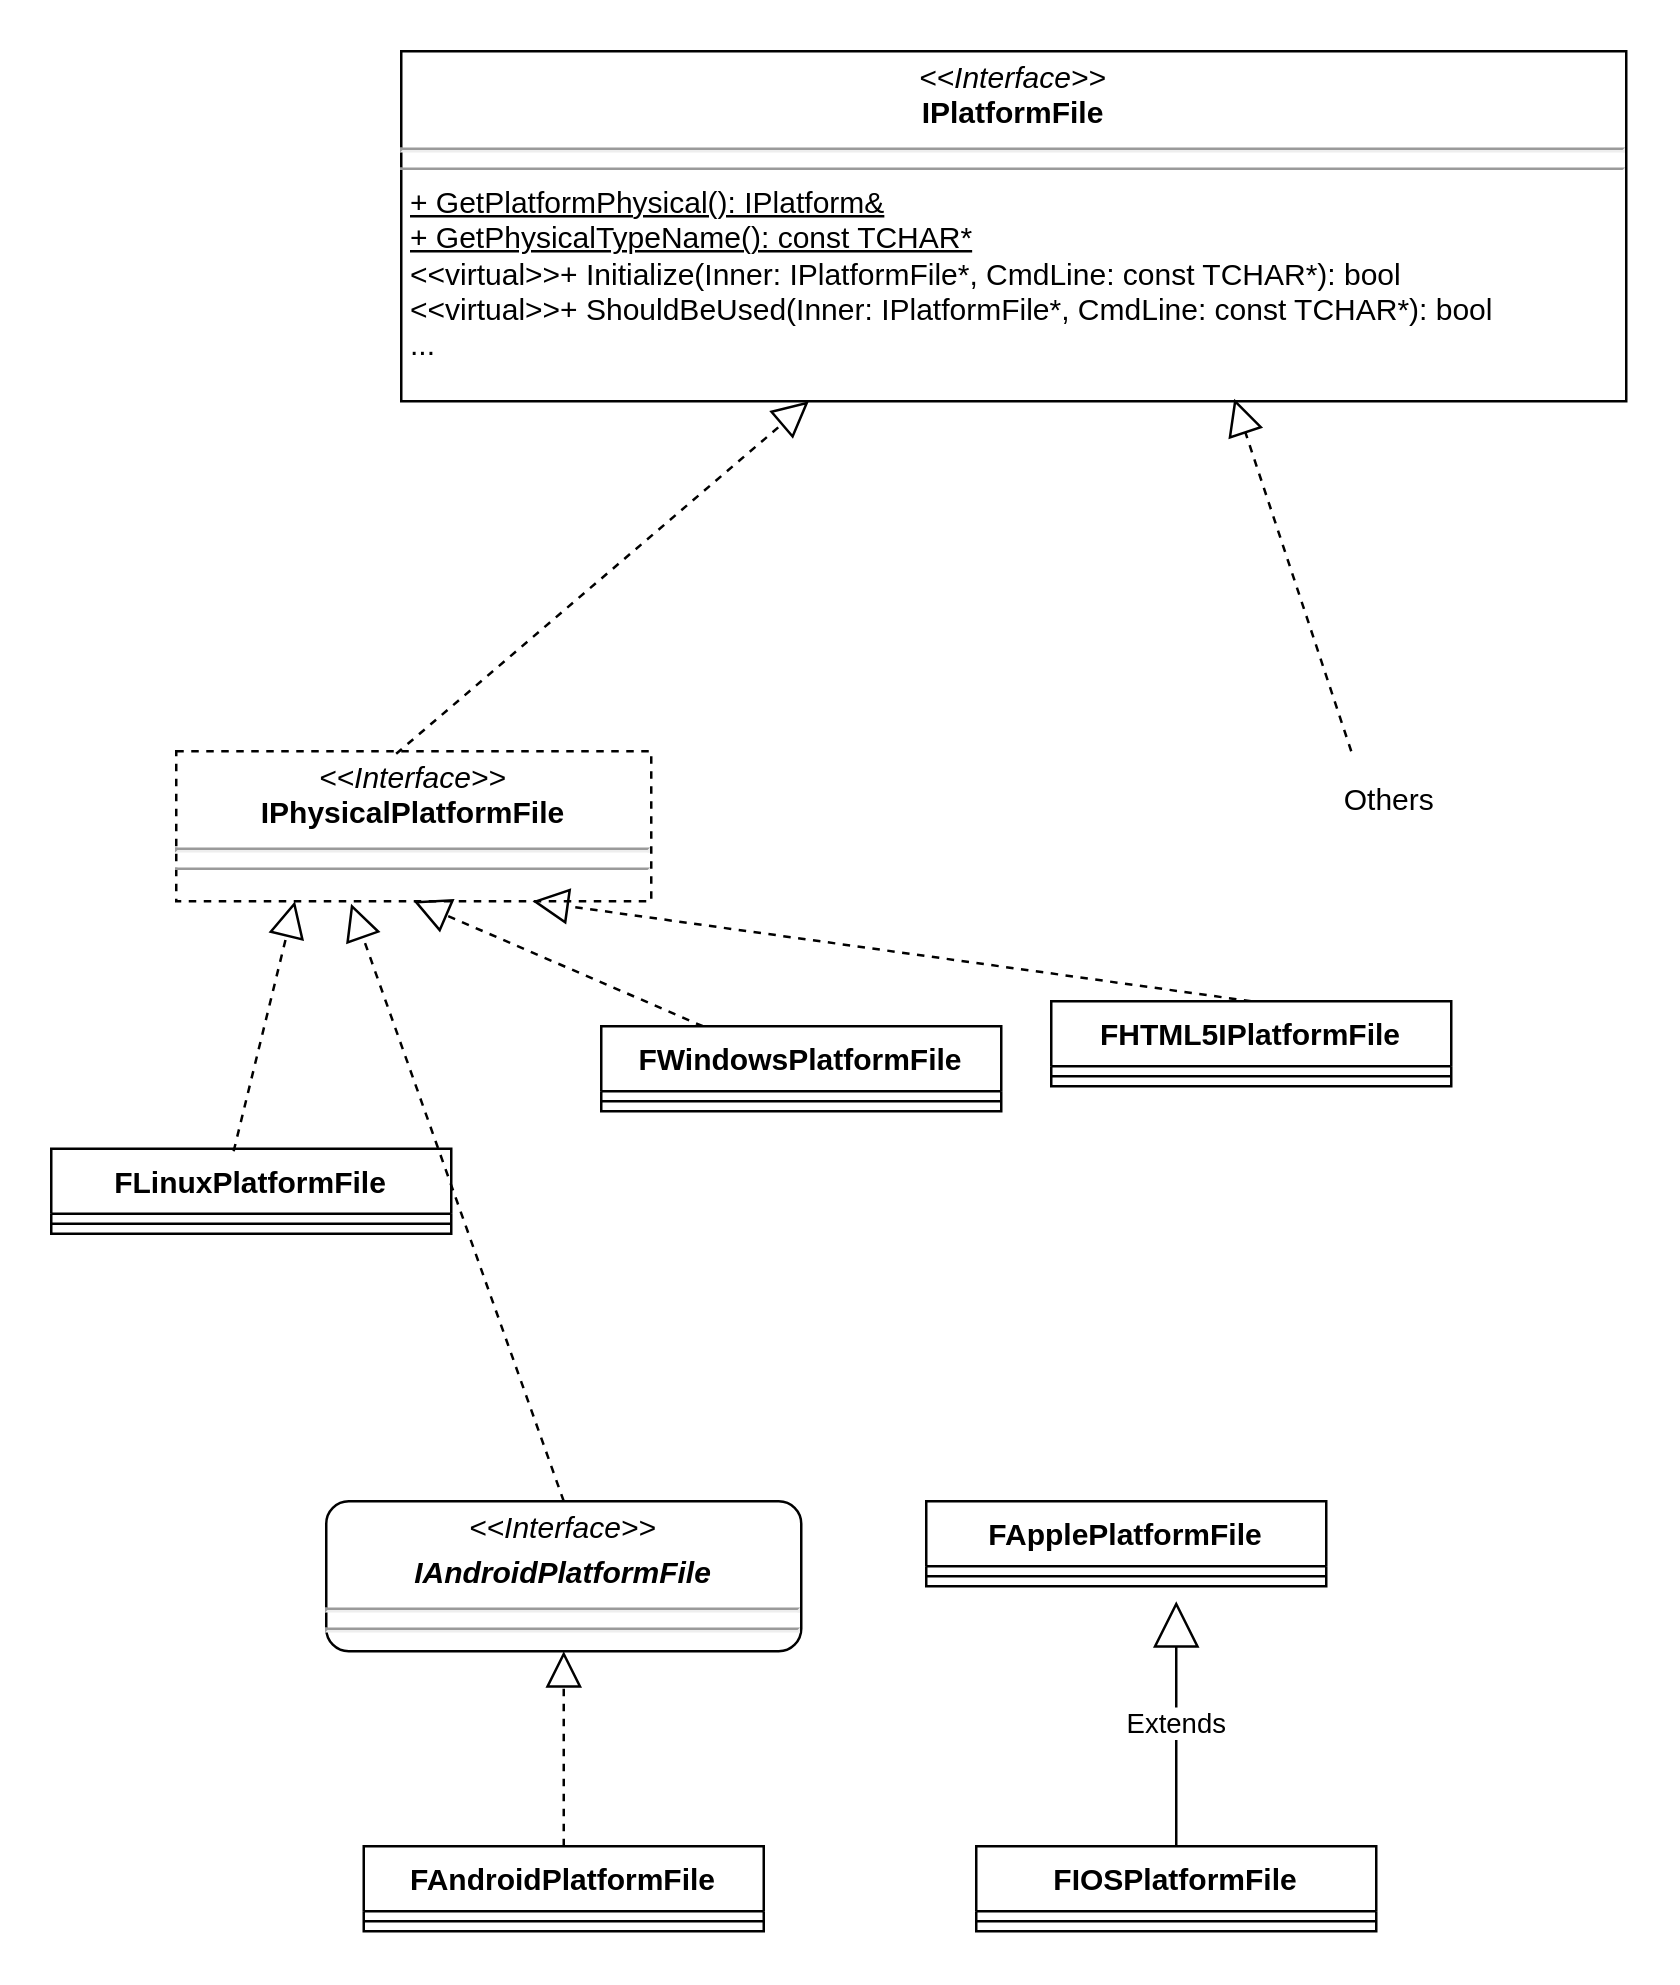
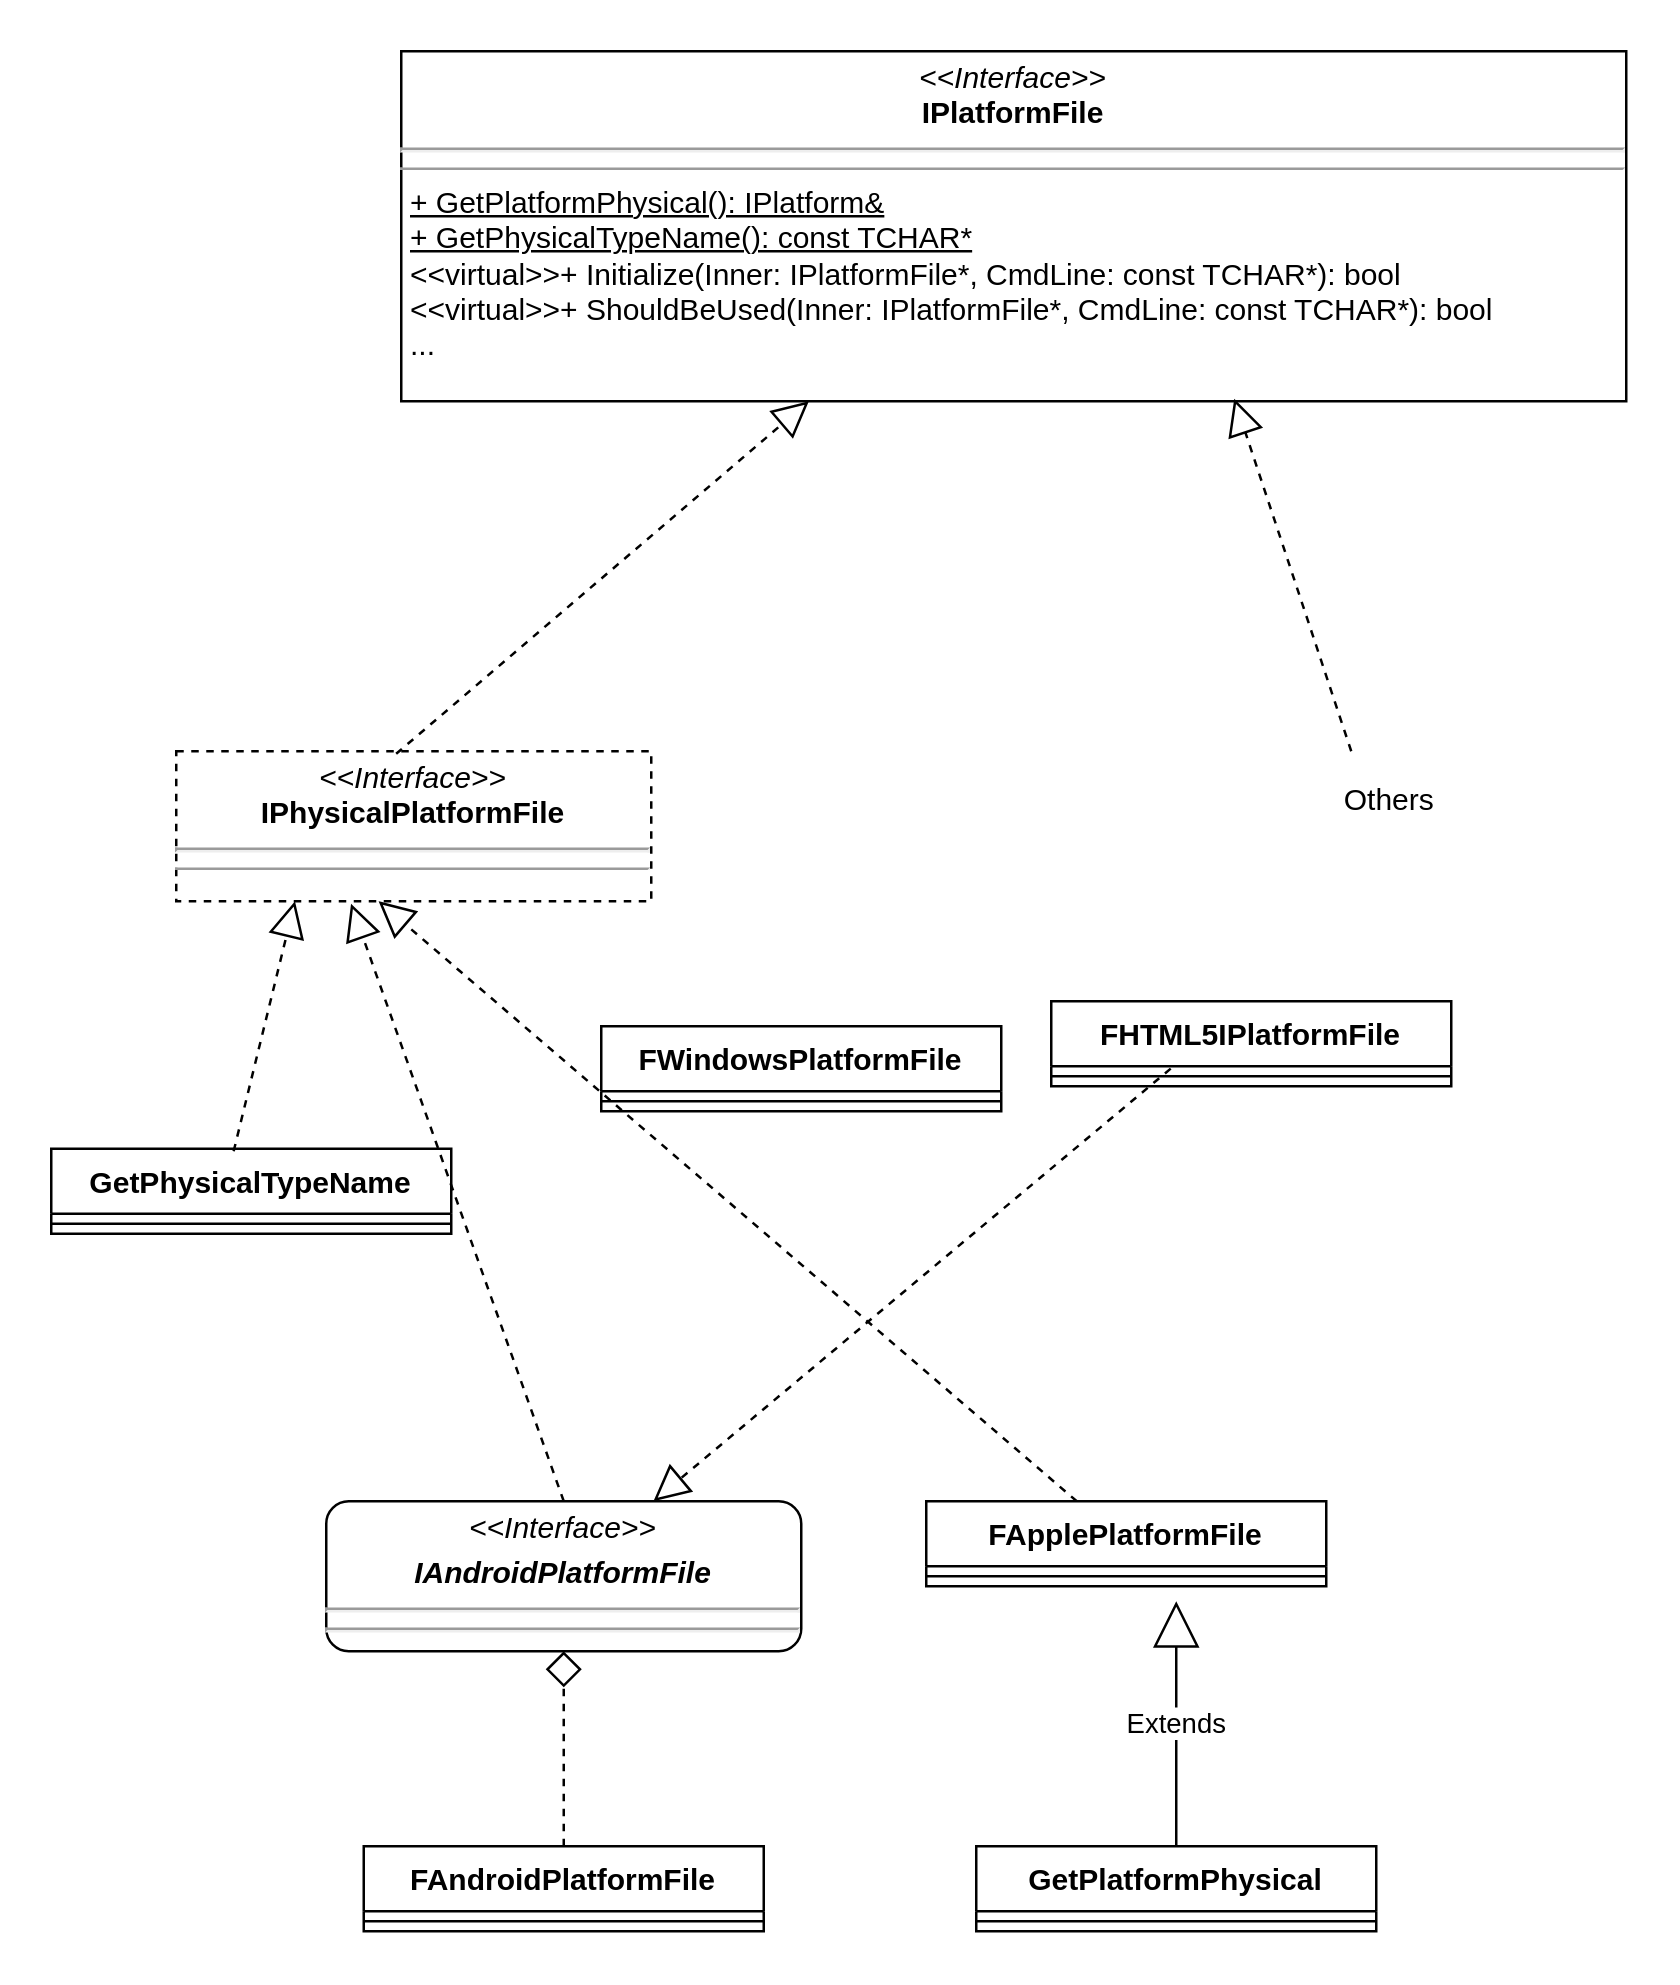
edge "FHTML5IPlatformFile" -> "<<Interface>> IPhysicalPlatformFile": now "FHTML5IPlatformFile" -> "<<Interface>> IAndroidPlatformFile"
edge "FWindowsPlatformFile" -> "<<Interface>> IPhysicalPlatformFile": removed
node "FLinuxPlatformFile": label "FLinuxPlatformFile" -> "GetPhysicalTypeName"
edge "FApplePlatformFile" -> "<<Interface>> IPhysicalPlatformFile": added
edge "FAndroidPlatformFile" -> "<<Interface>> IAndroidPlatformFile": arrowhead block -> diamond
node "FIOSPlatformFile": label "FIOSPlatformFile" -> "GetPlatformPhysical"
